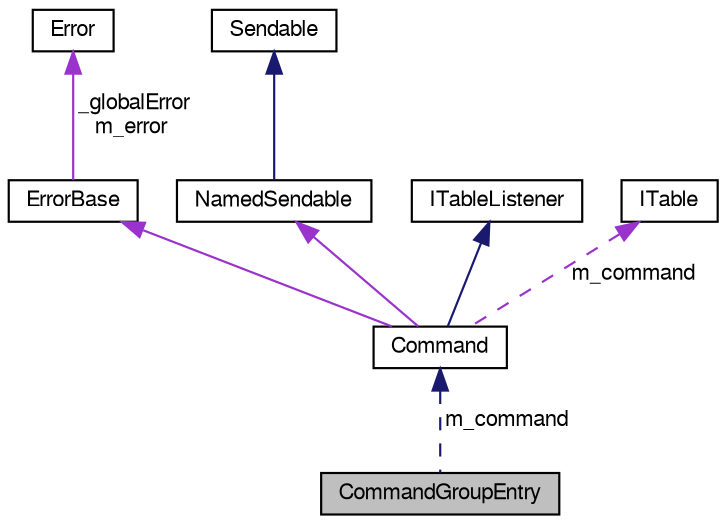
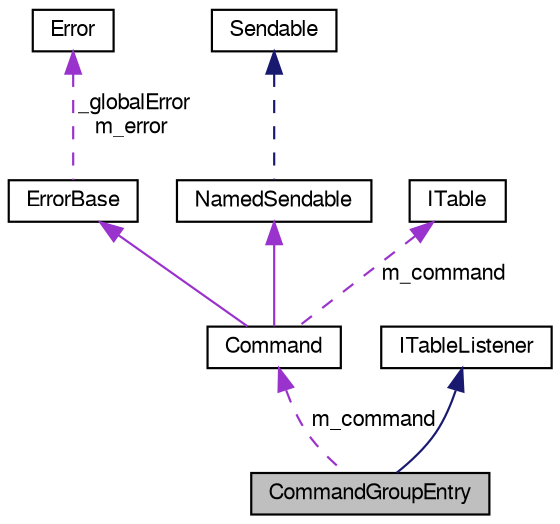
edge "ErrorBase" -> "Error": style solid -> dashed
edge "NamedSendable" -> "Sendable": style solid -> dashed
edge "Command" -> "ITableListener": now "CommandGroupEntry" -> "ITableListener"
edge "CommandGroupEntry" -> "Command": color midnightblue -> darkorchid3
